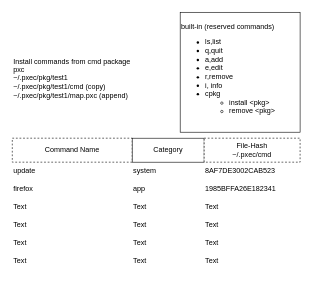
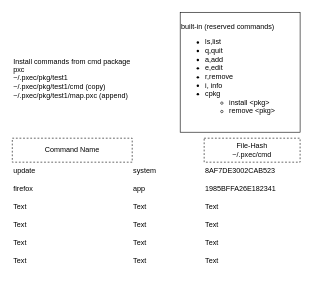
node "Category": removed
